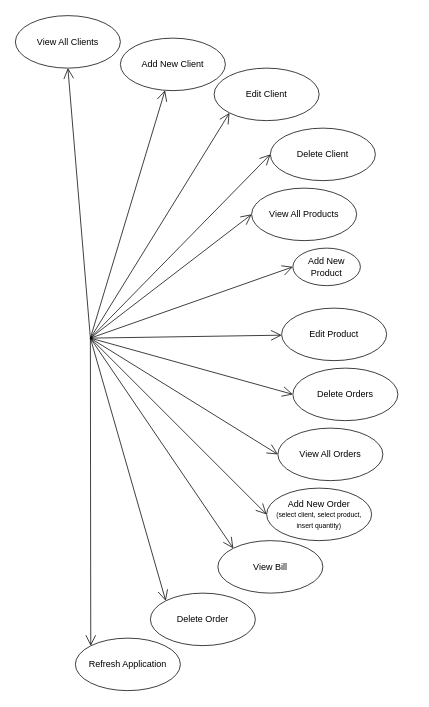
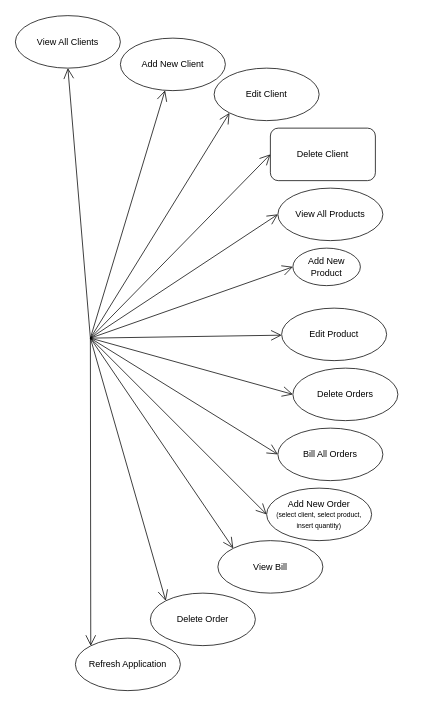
node "Delete Client": shape ellipse -> rounded rectangle
node "View All Products": moved (304, 214) -> (330, 214)
node "View All Orders": label "View All Orders" -> "Bill All Orders"
